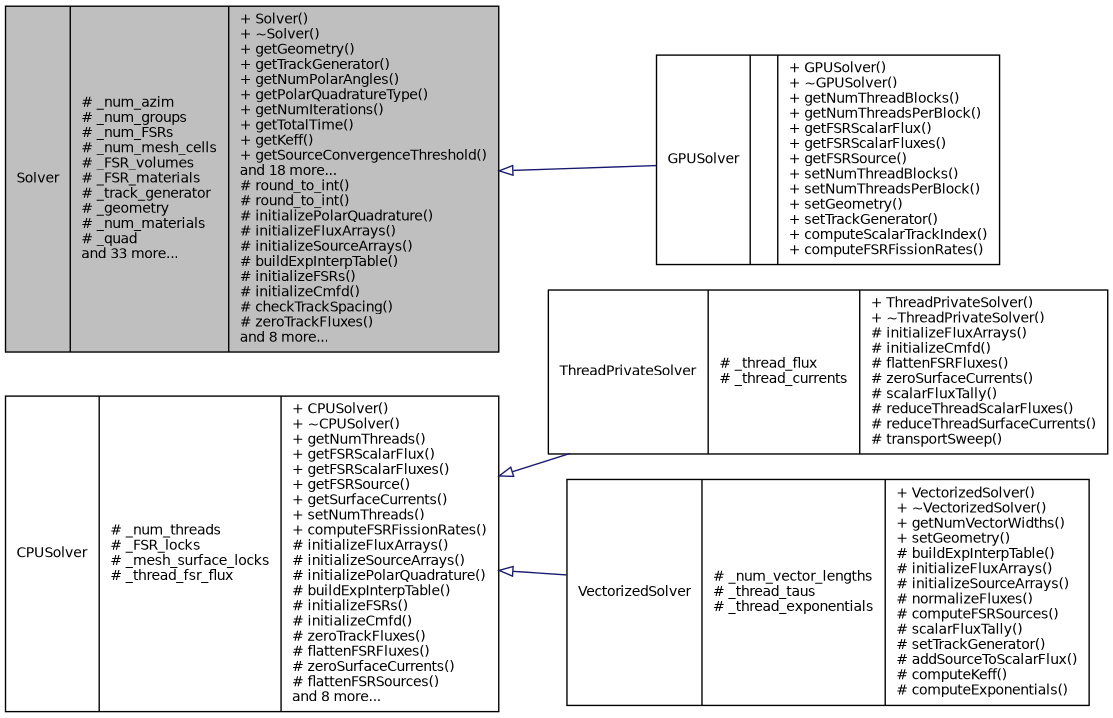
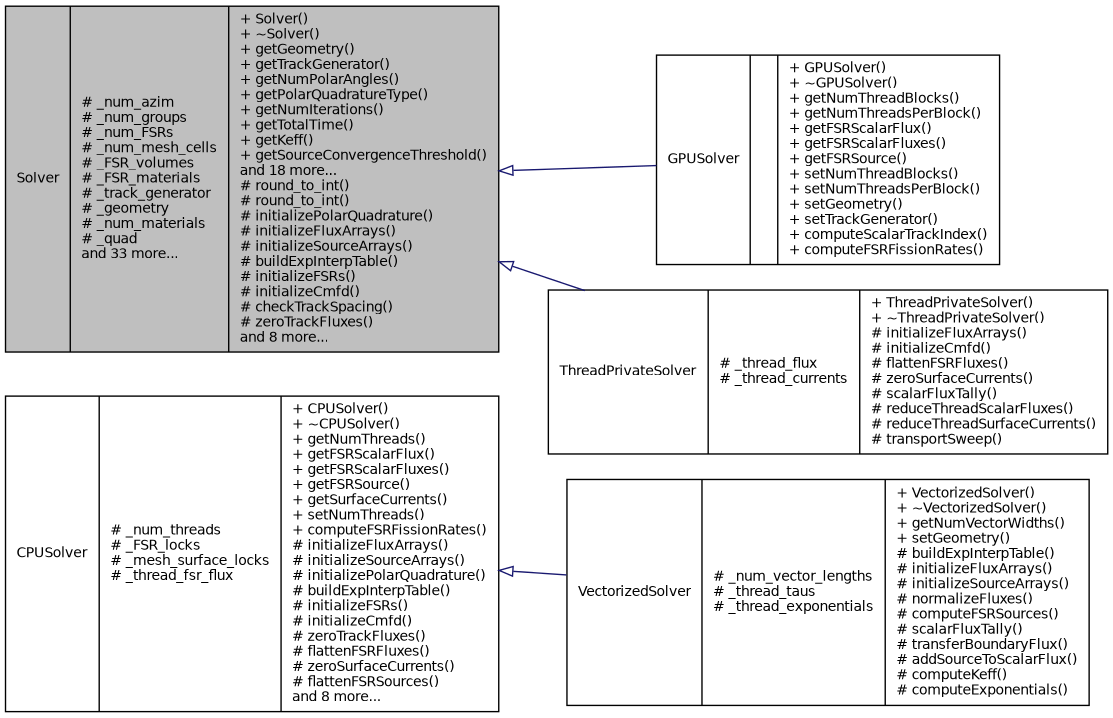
edge "ThreadPrivateSolver" -> "CPUSolver": now "ThreadPrivateSolver" -> "Solver"
node "VectorizedSolver": text "# setTrackGenerator()" -> "# transferBoundaryFlux()"
